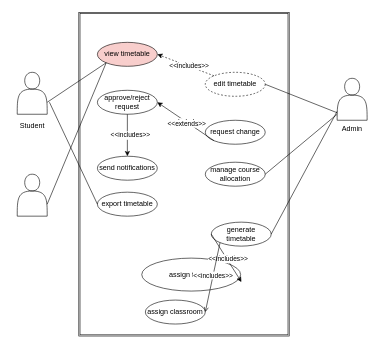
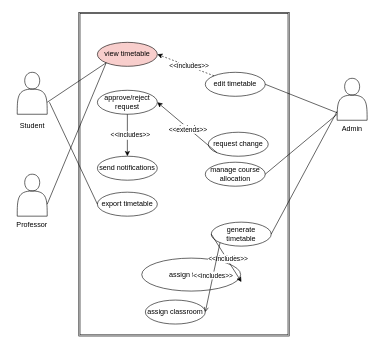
node "edit timetable": style dashed -> solid
node "request change": moved (236, 132) -> (239, 144)
node "Professor": added
